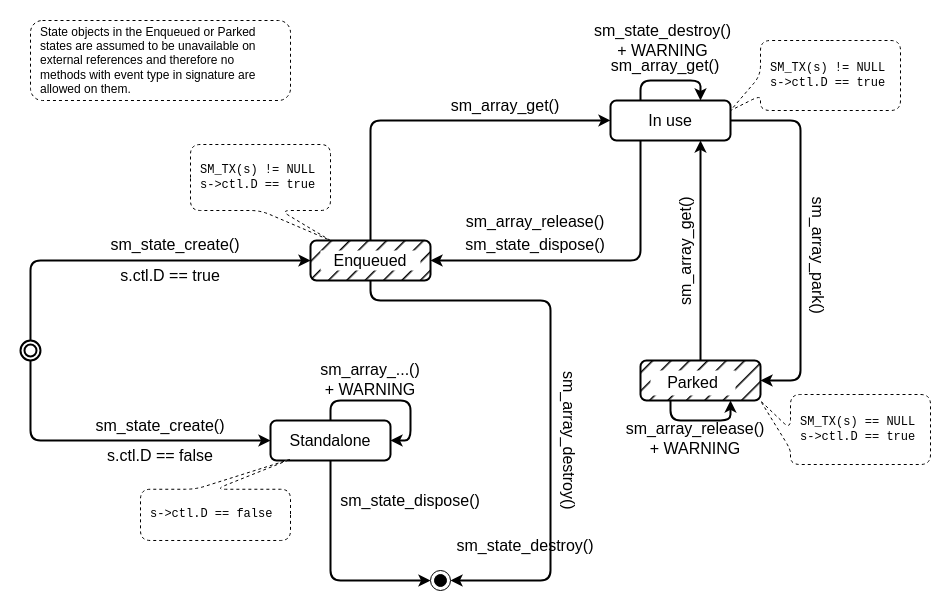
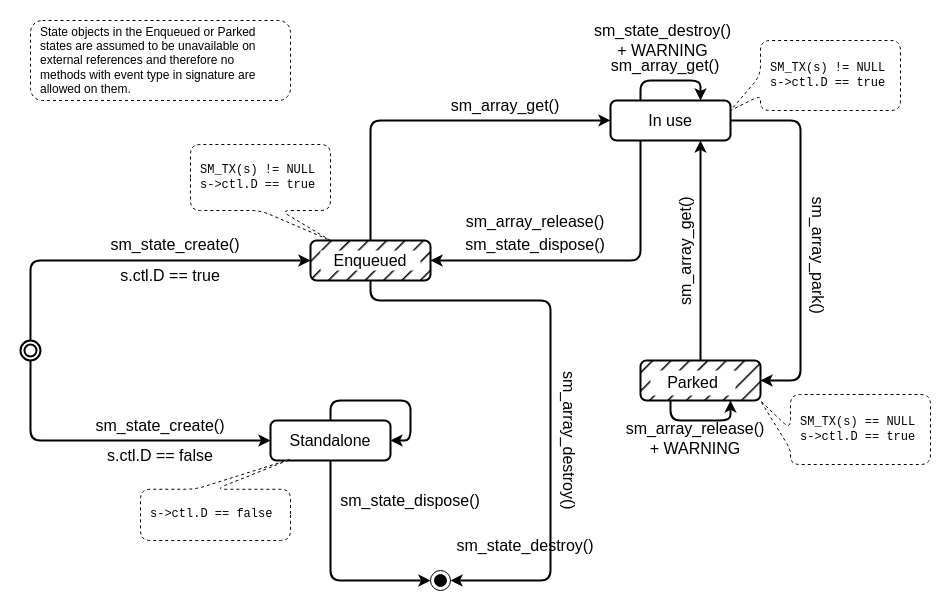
node "sm_array_...() + WARNING": removed
